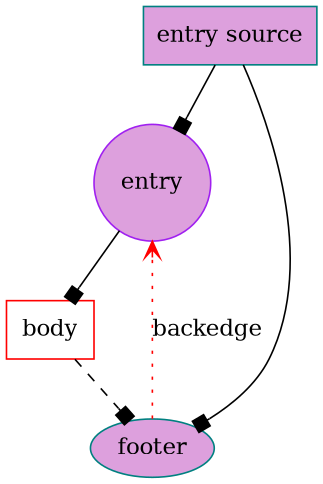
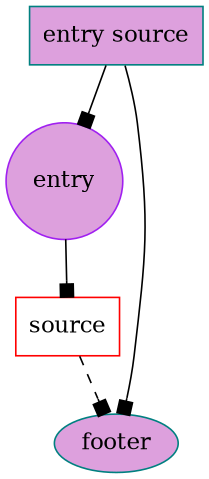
node "body": label "body" -> "source"
edge "footer" -> "entry": removed, label "backedge"
